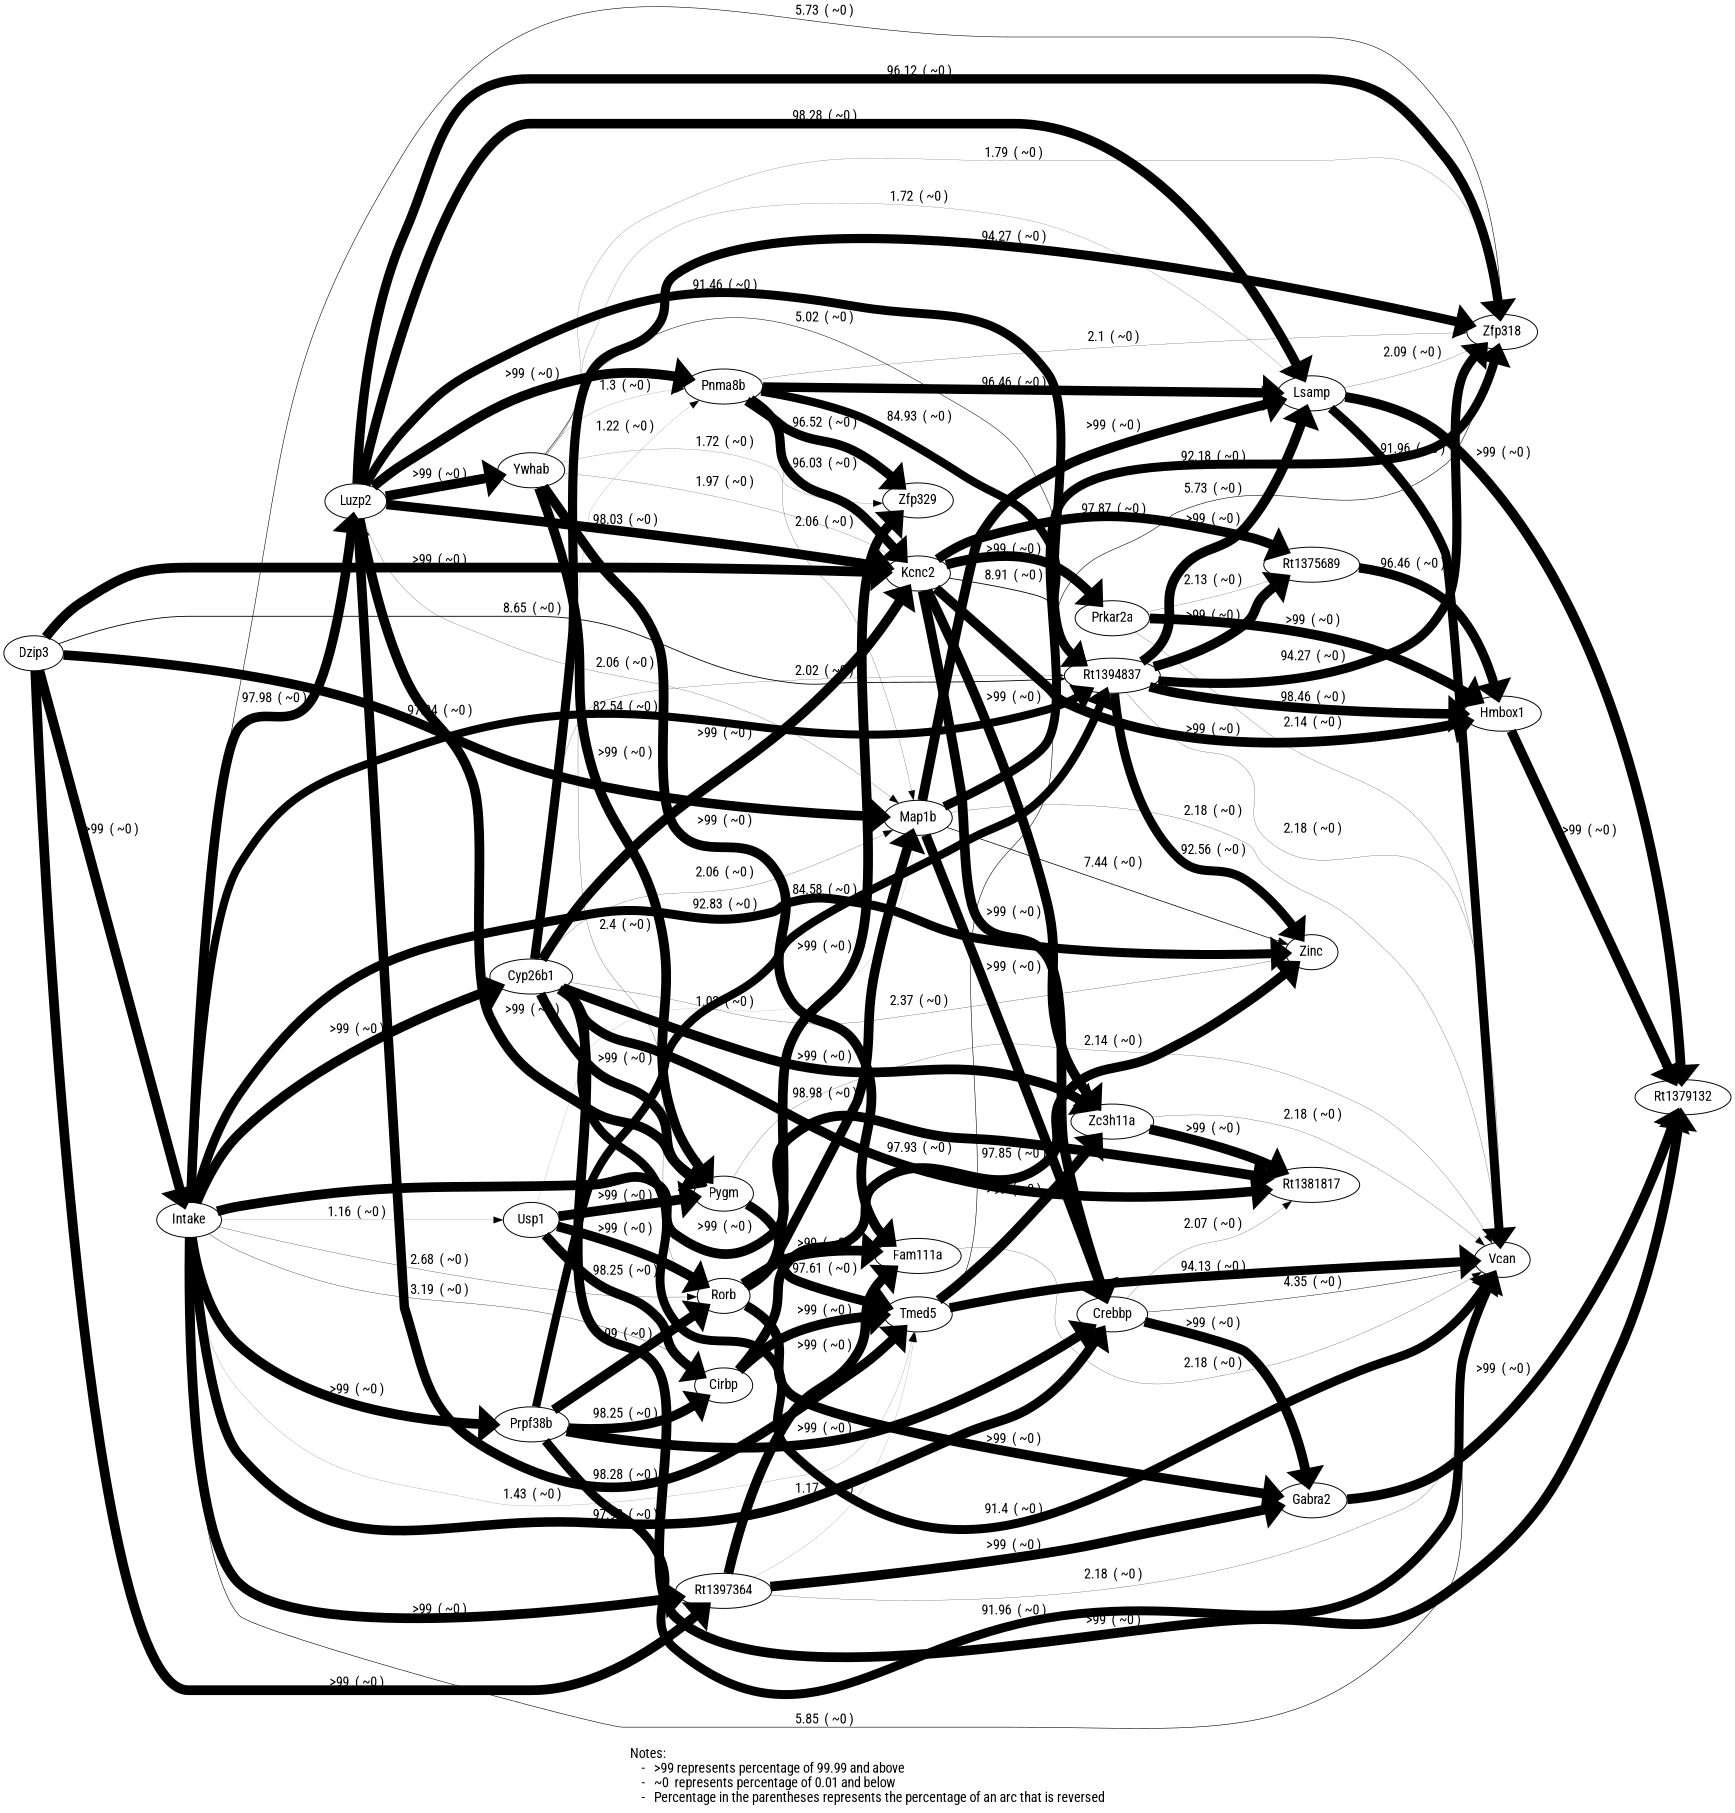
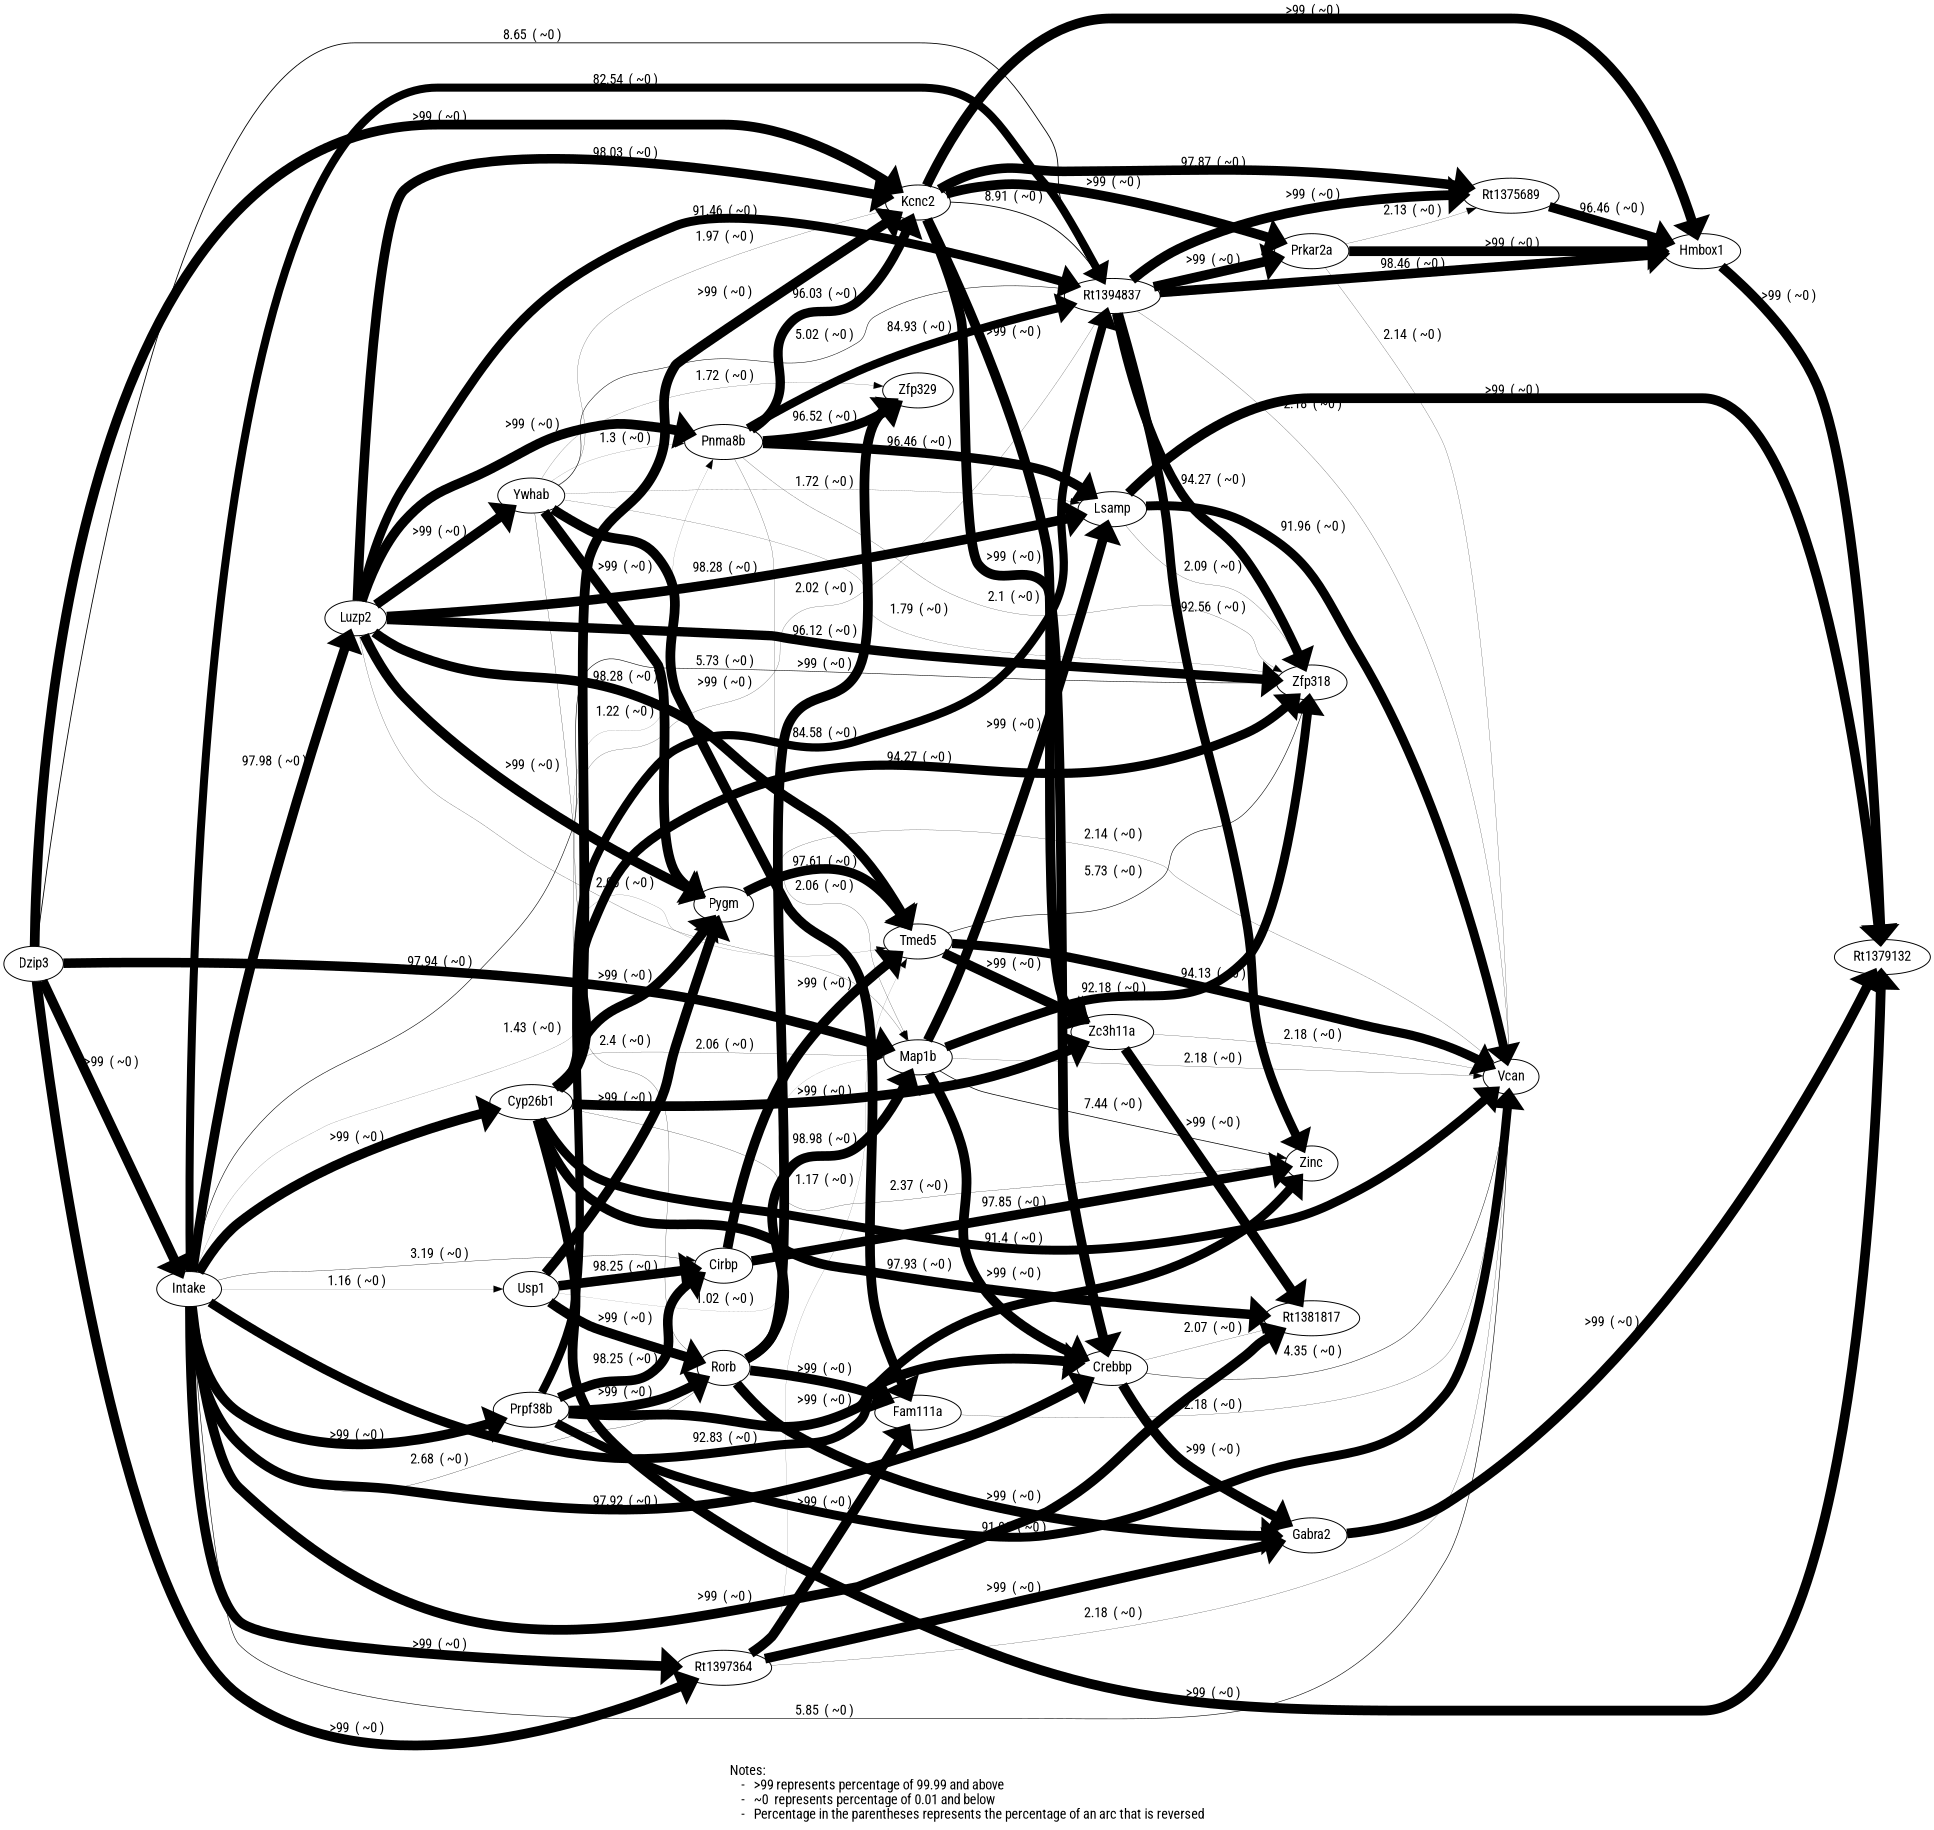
edge "Rt1394837" -> "Lsamp": now "Rt1394837" -> "Prkar2a"
